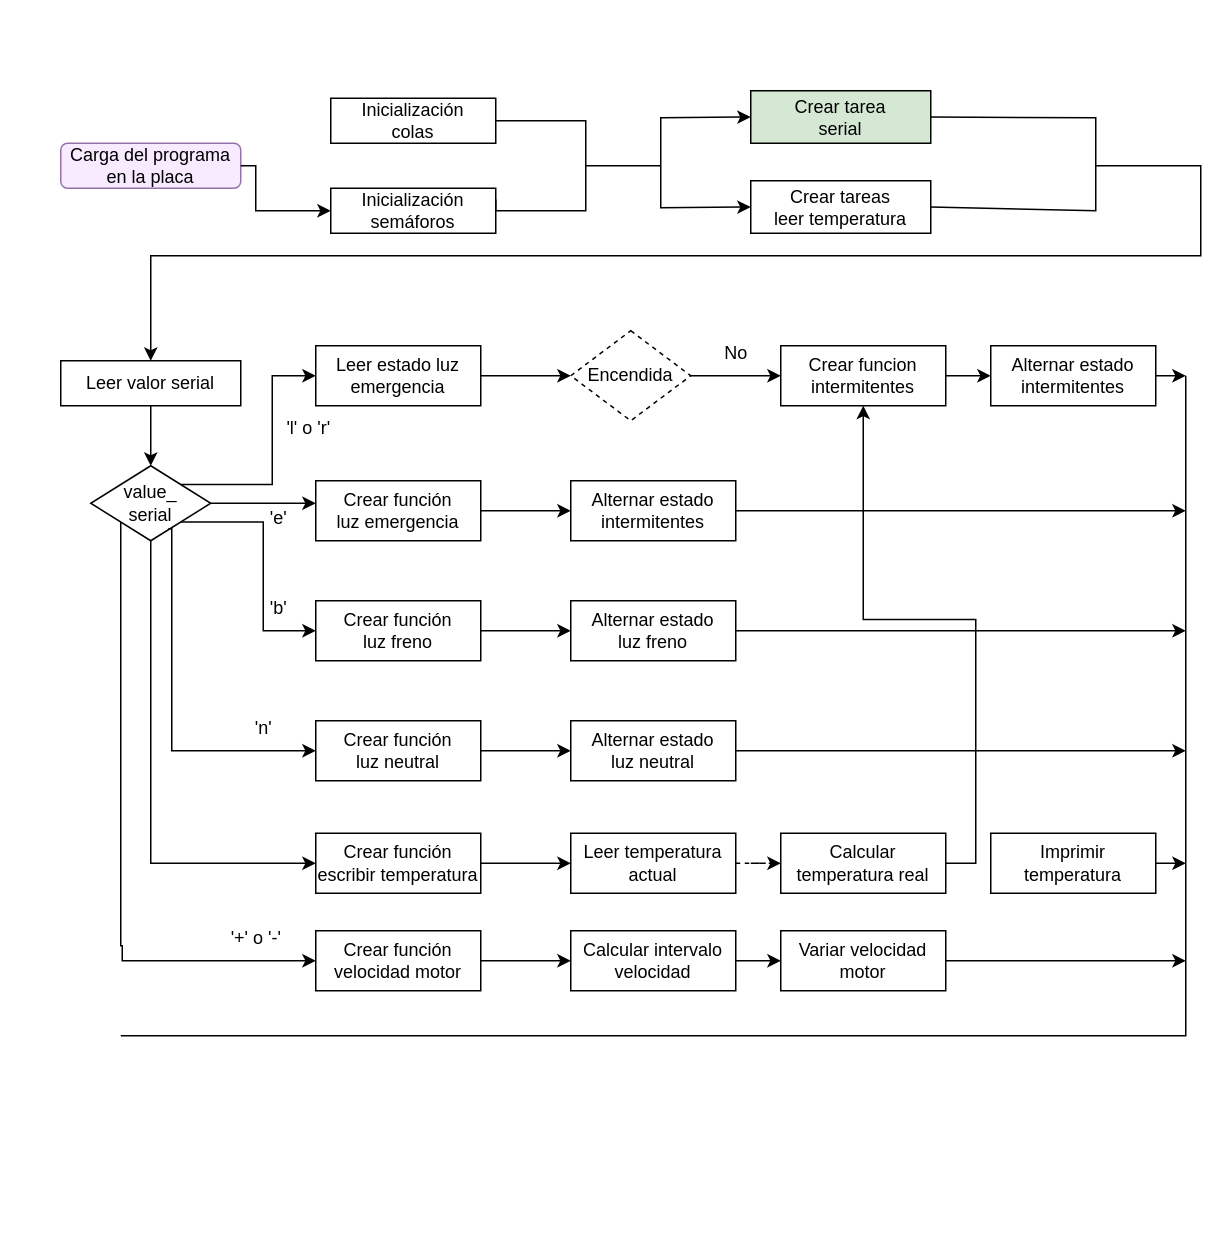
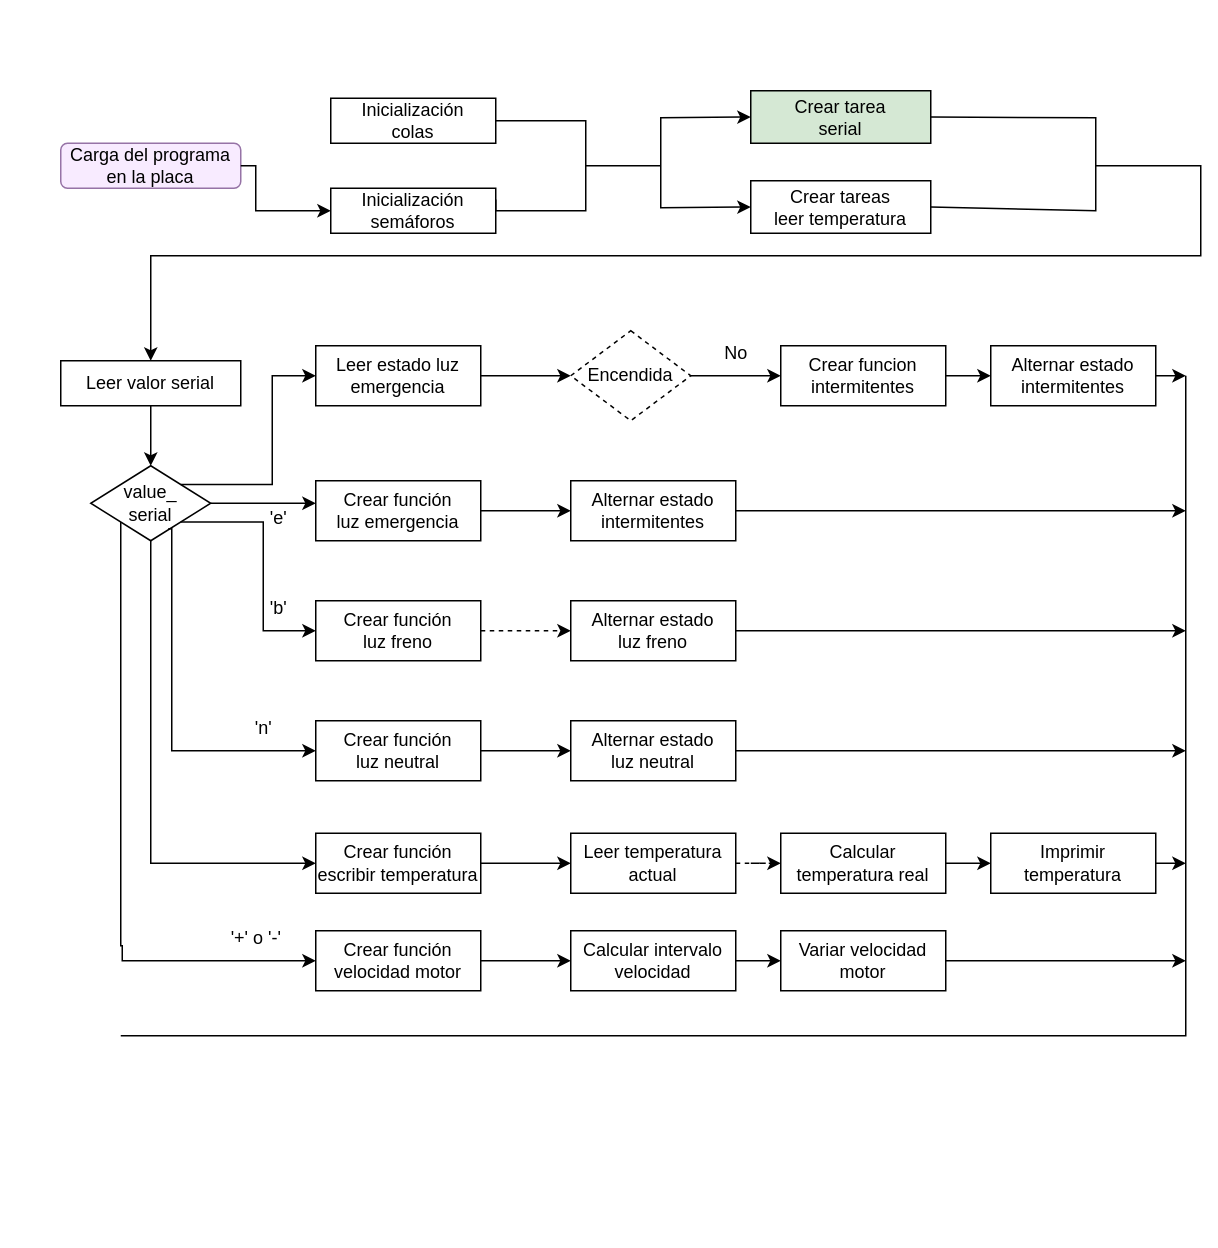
node "'l' o 'r'": removed
edge "Calcular temperatura real" -> "Crear funcion intermitentes": now "Calcular temperatura real" -> "Imprimir temperatura"
edge "Crear función luz freno" -> "Alternar estado luz freno": style solid -> dashed
